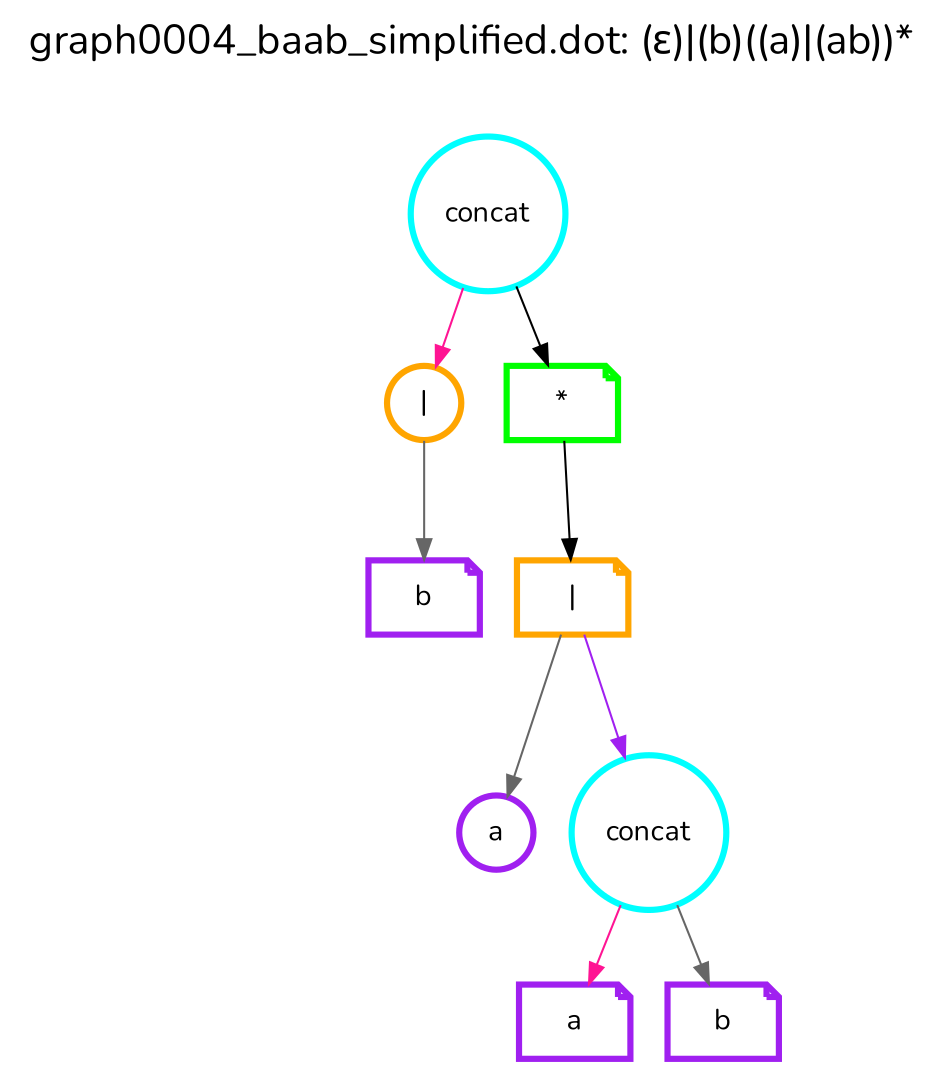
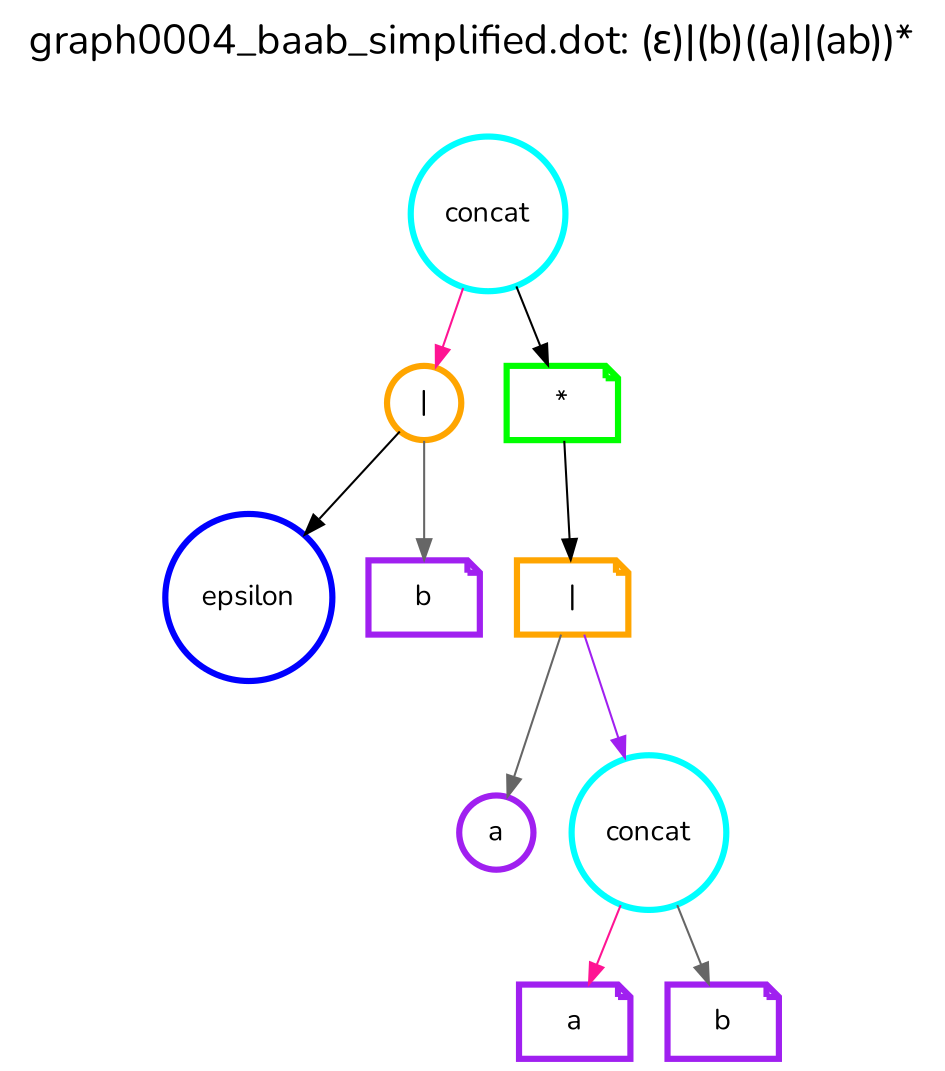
node "epsilon": added
